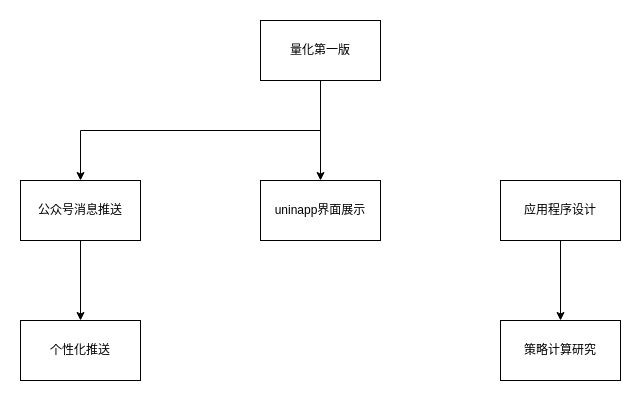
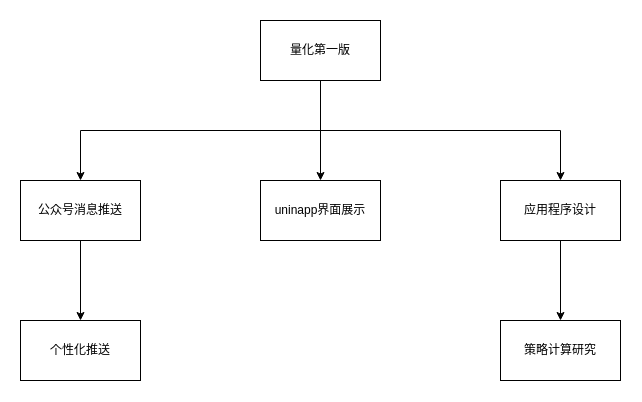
edge "量化第一版" -> "应用程序设计": added
